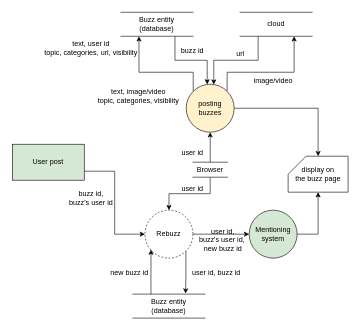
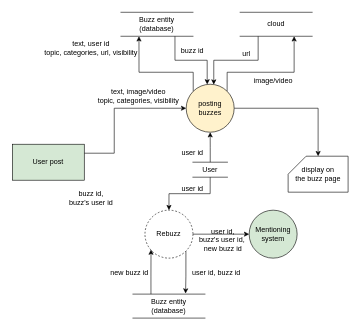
node "url": moved (240, 54) -> (246, 54)
edge "User post" -> "posting buzzes": added
node "Browser": label "Browser" -> "User"
edge "Mentioning system" -> "display on the buzz page": removed
edge "User post" -> "Rebuzz": removed
